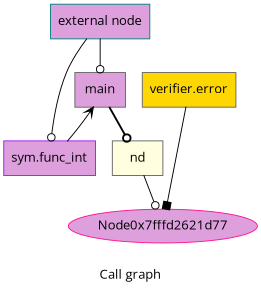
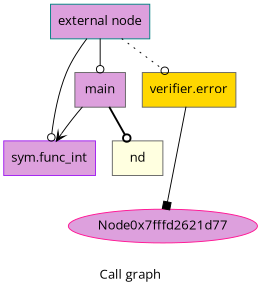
edge "external node" -> "verifier.error": added
edge "sym.func_int" -> "main": reversed
edge "nd" -> "Node0x7fffd2621d77": removed
